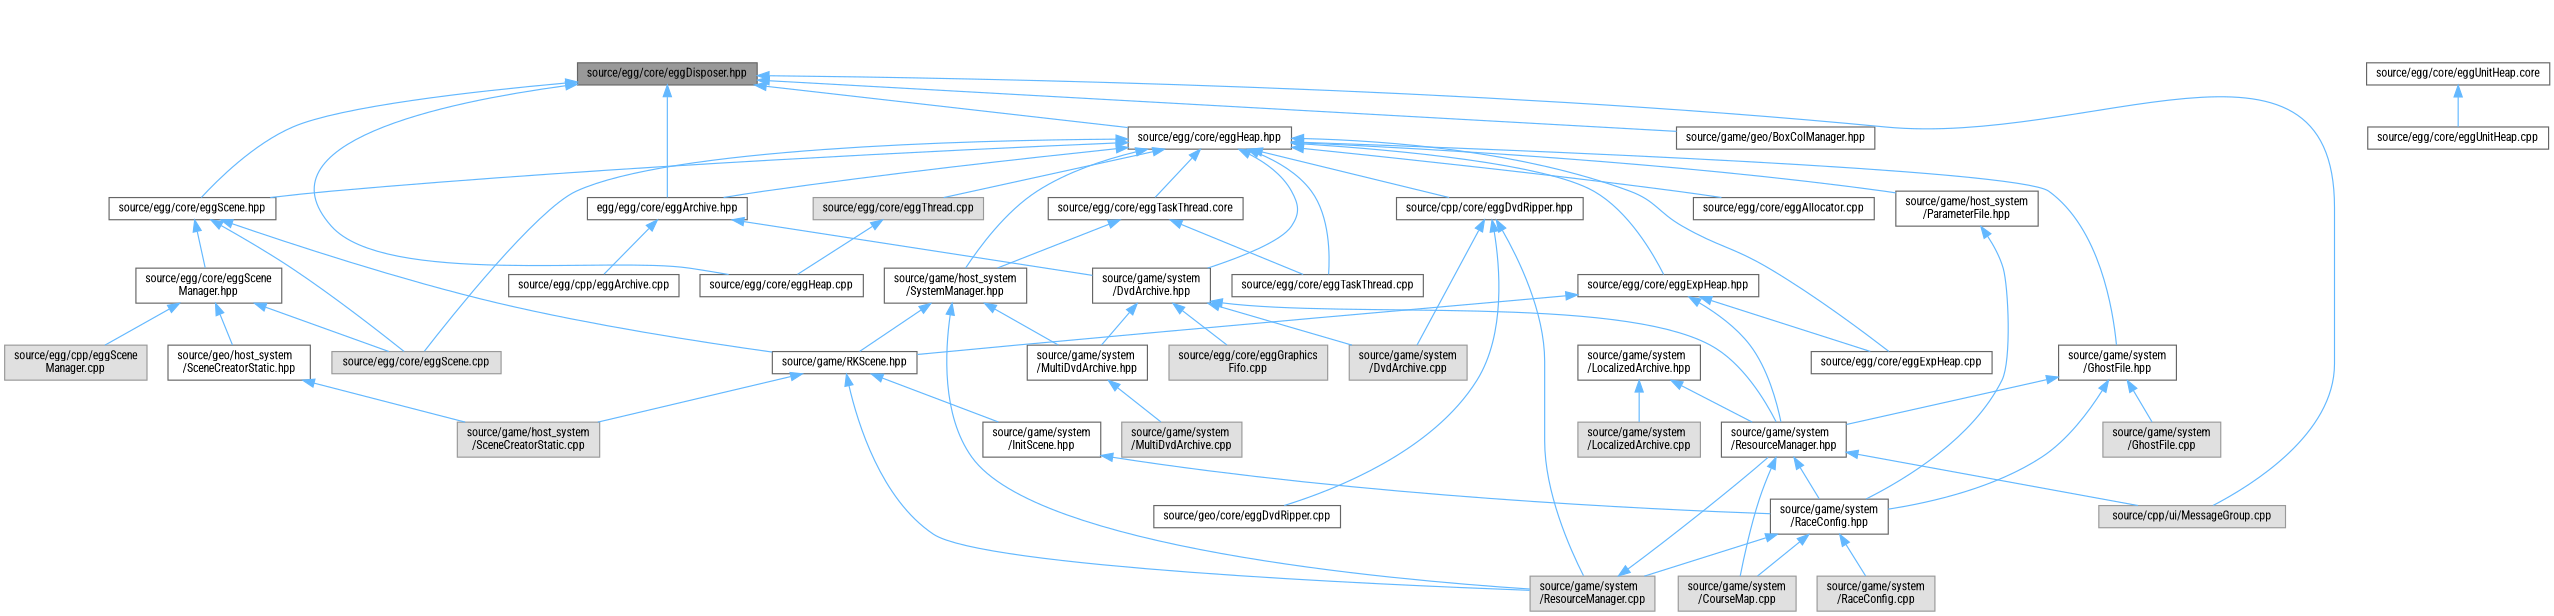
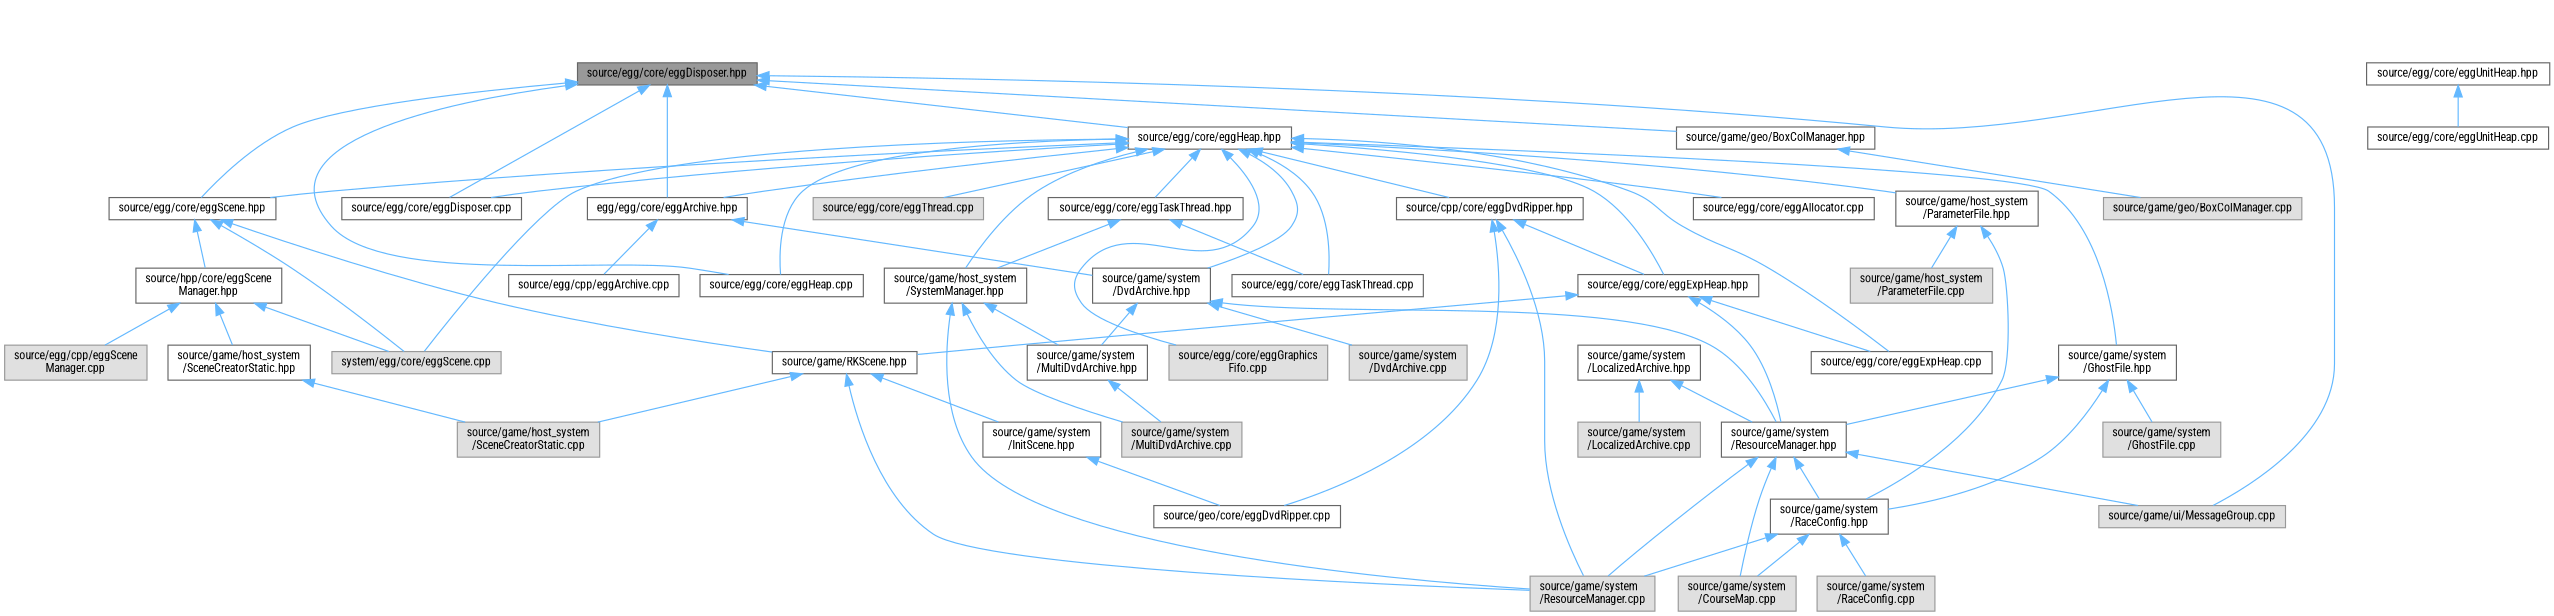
node "source/egg/core/eggUnitHeap.core": label "source/egg/core/eggUnitHeap.core" -> "source/egg/core/eggUnitHeap.hpp"
node "source/egg/core/eggDisposer.cpp": added
node "source/egg/core/eggTaskThread.core": label "source/egg/core/eggTaskThread.core" -> "source/egg/core/eggTaskThread.hpp"
node "source/game/geo/BoxColManager.cpp": added
edge "source/egg/core/eggHeap.cpp" -> "source/egg/core/eggThread.cpp": now "source/egg/core/eggHeap.cpp" -> "source/egg/core/eggHeap.hpp"
node "source/egg/core/eggScene Manager.hpp": label "source/egg/core/eggScene Manager.hpp" -> "source/hpp/core/eggScene Manager.hpp"
node "source/game/host_system /ParameterFile.cpp": added
edge "source/game/system /DvdArchive.cpp" -> "source/cpp/core/eggDvdRipper.hpp": now "source/egg/core/eggExpHeap.hpp" -> "source/cpp/core/eggDvdRipper.hpp"
edge "source/egg/core/eggGraphics Fifo.cpp" -> "source/game/system /DvdArchive.hpp": now "source/egg/core/eggGraphics Fifo.cpp" -> "source/egg/core/eggHeap.hpp"
edge "source/game/RKScene.hpp" -> "source/game/host_system /SystemManager.hpp": now "source/game/system /MultiDvdArchive.cpp" -> "source/game/host_system /SystemManager.hpp"
node "source/geo/host_system /SceneCreatorStatic.hpp": label "source/geo/host_system /SceneCreatorStatic.hpp" -> "source/game/host_system /SceneCreatorStatic.hpp"
node "source/egg/core/eggScene.cpp": label "source/egg/core/eggScene.cpp" -> "system/egg/core/eggScene.cpp"
edge "source/game/system /RaceConfig.hpp" -> "source/game/system /InitScene.hpp": now "source/geo/core/eggDvdRipper.cpp" -> "source/game/system /InitScene.hpp"
node "source/cpp/ui/MessageGroup.cpp": label "source/cpp/ui/MessageGroup.cpp" -> "source/game/ui/MessageGroup.cpp"
edge "source/game/system /ResourceManager.hpp" -> "source/game/system /ResourceManager.cpp": reversed
